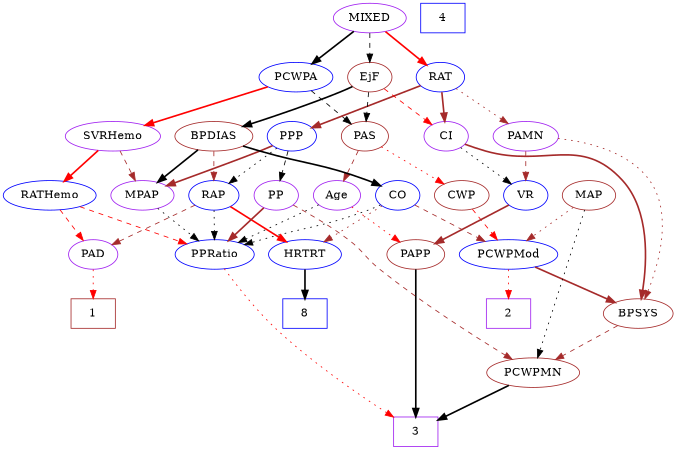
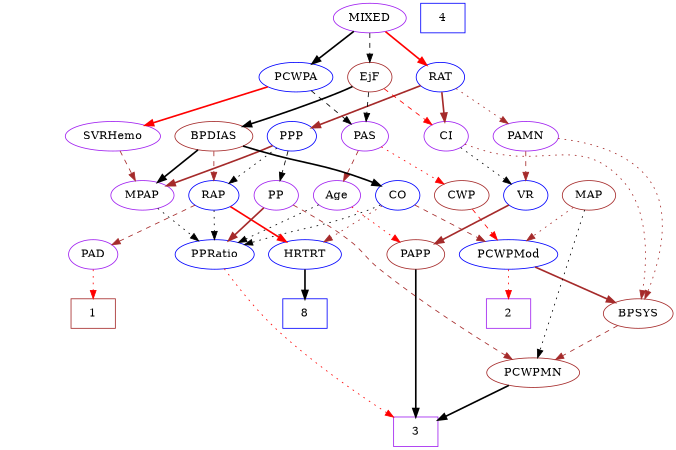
node "PAS": color brown -> purple
edge "CI" -> "BPSYS": style bold -> dotted
node "RATHemo": removed
